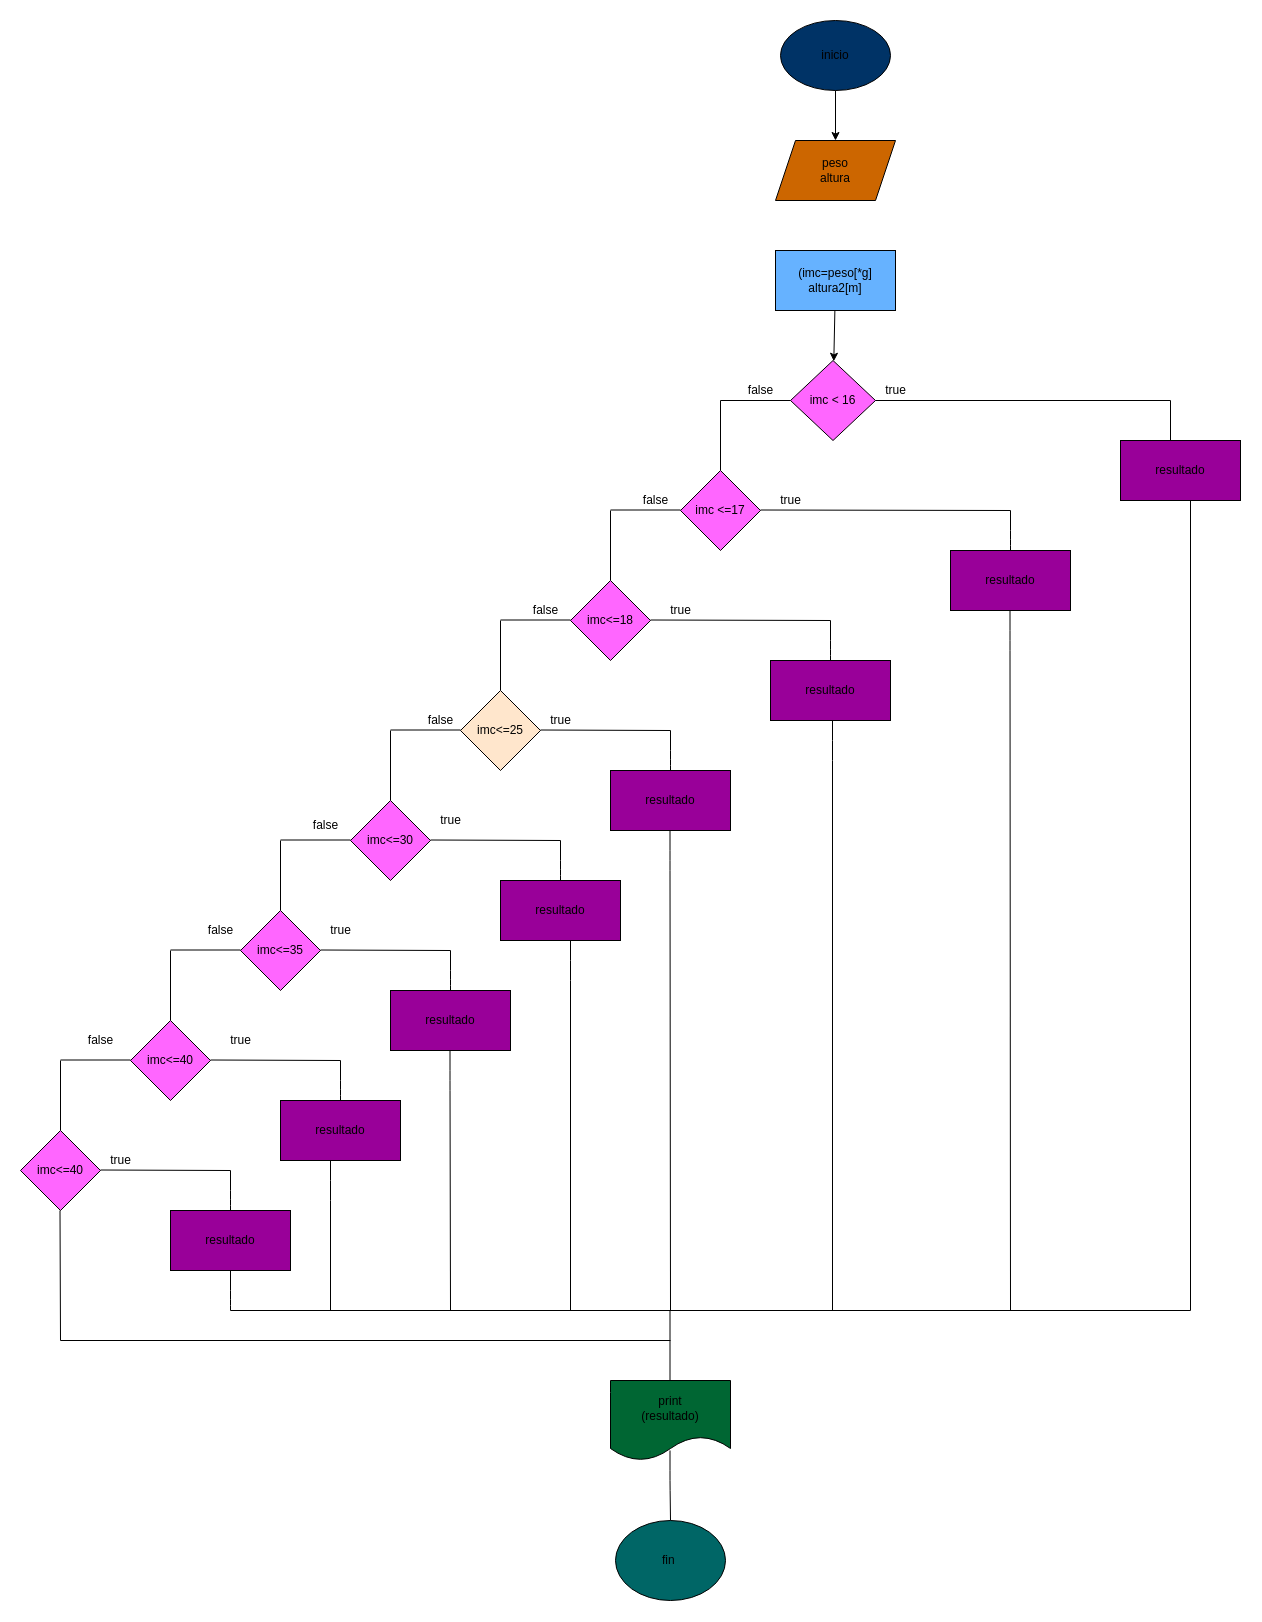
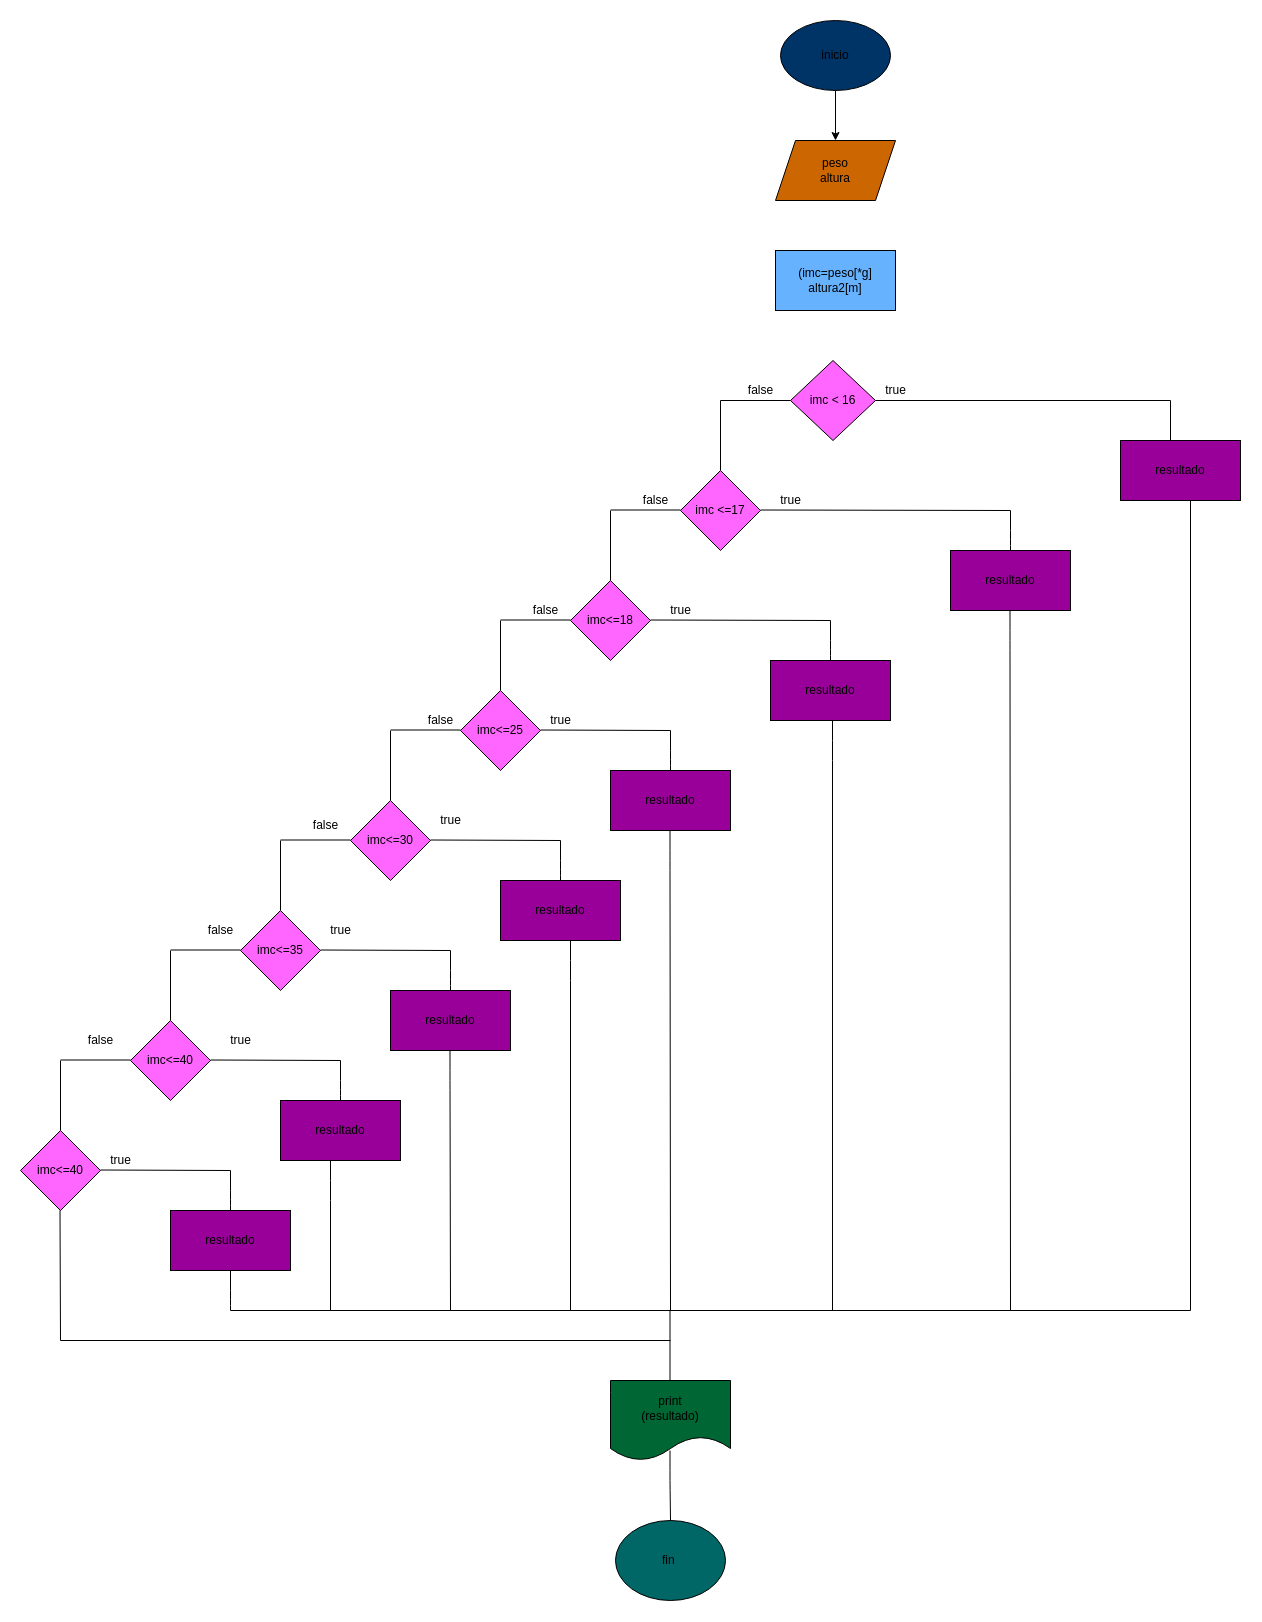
edge "(imc=peso[*g] altura2[m]" -> "imc < 16": removed
node "imc<=25": fillcolor #ffe6cc -> #ff66ff
